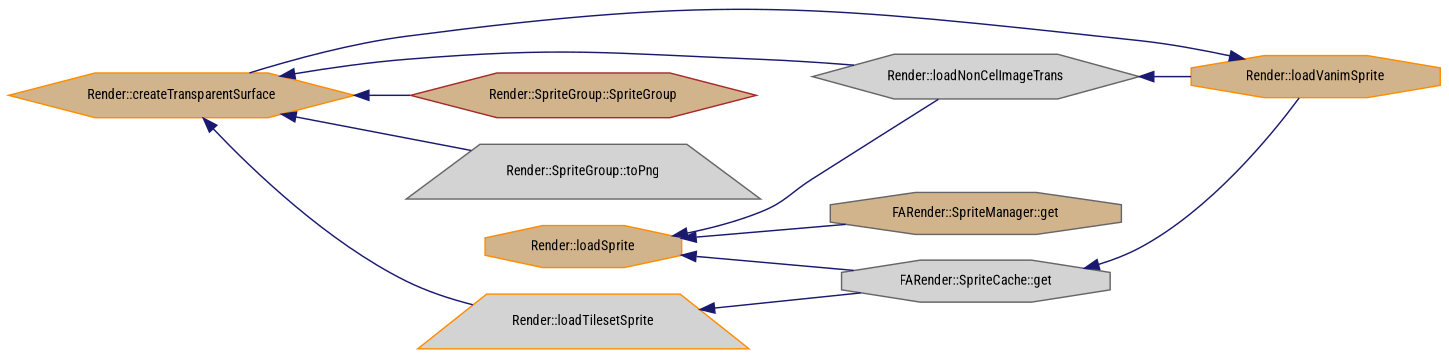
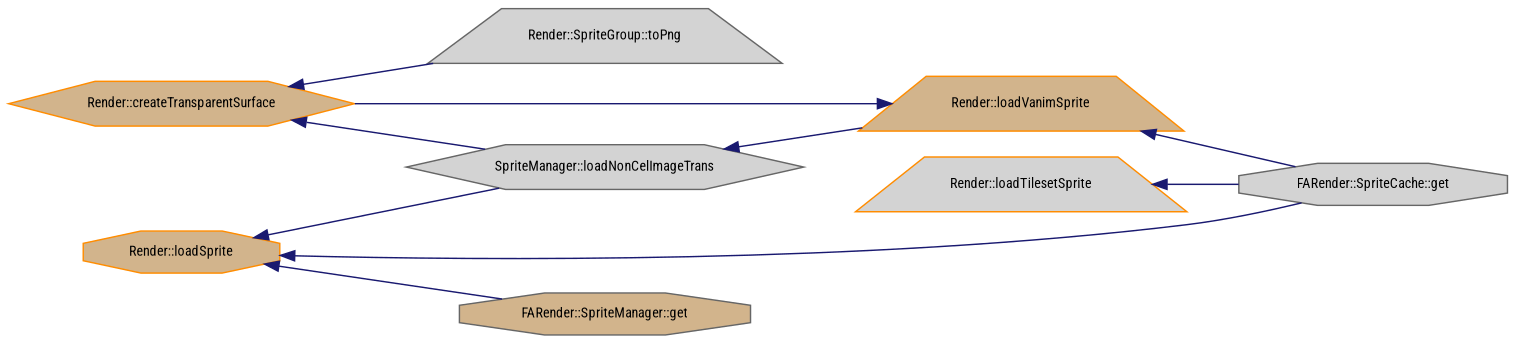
node "Render::loadNonCelImageTrans": label "Render::loadNonCelImageTrans" -> "SpriteManager::loadNonCelImageTrans"
node "Render::loadVanimSprite": shape octagon -> trapezium
node "Render::SpriteGroup::SpriteGroup": removed
edge "Render::loadVanimSprite" -> "FARender::SpriteCache::get": reversed
edge "Render::loadTilesetSprite" -> "Render::createTransparentSurface": removed
